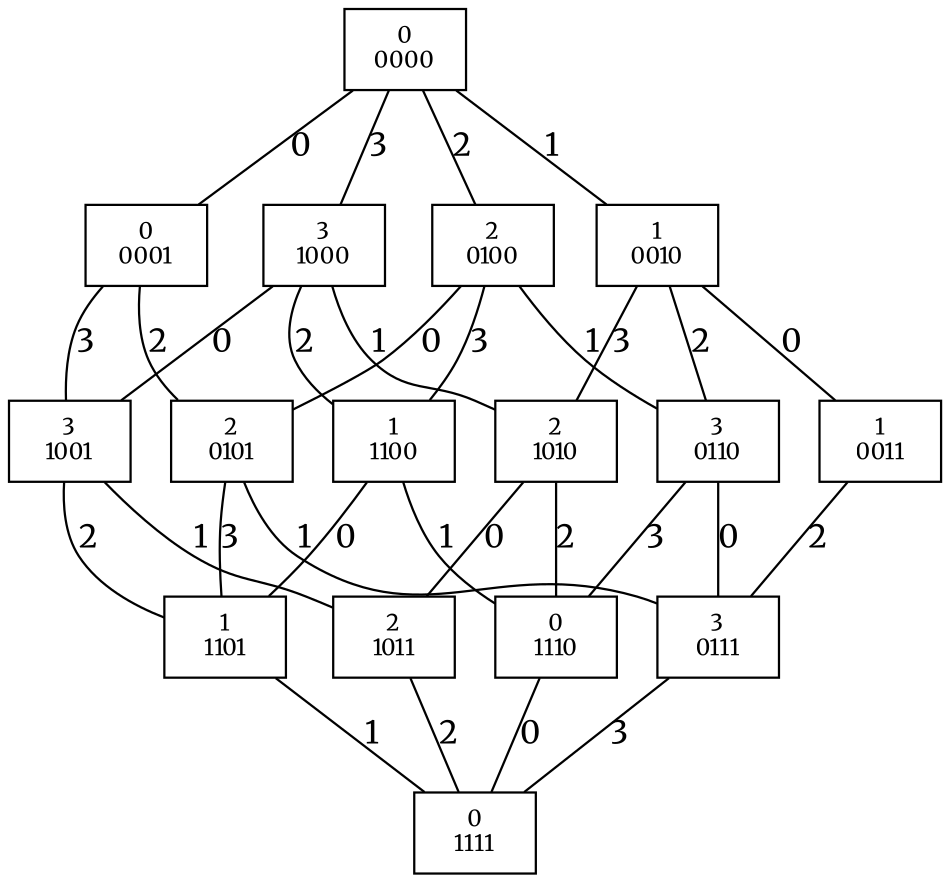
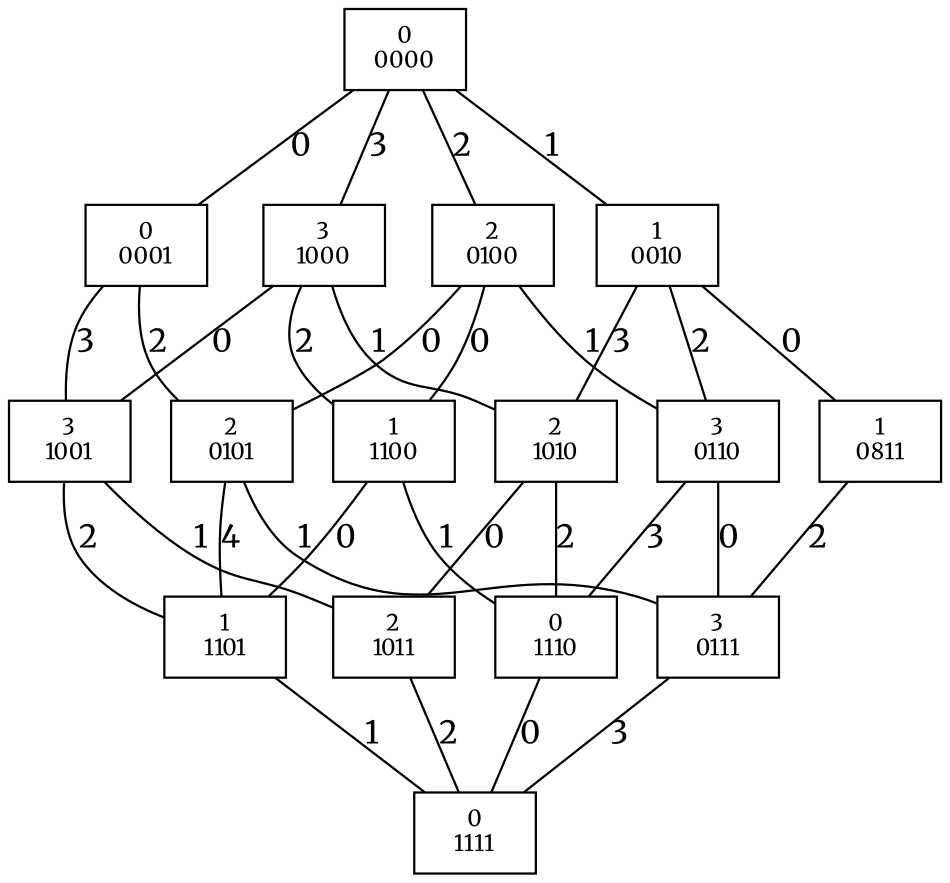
edge "2 0100" -- "1 1100": label "3" -> "0"
node "1 0011": label "1 0011" -> "1 0811"
edge "2 0101" -- "1 1101": label "3" -> "4"
